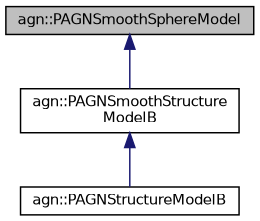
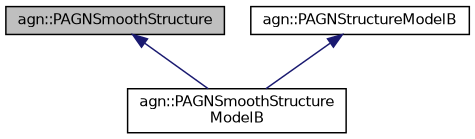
node "agn::PAGNSmoothSphereModel": label "agn::PAGNSmoothSphereModel" -> "agn::PAGNSmoothStructure"
edge "agn::PAGNStructureModelB" -> "agn::PAGNSmoothStructure ModelB": reversed
